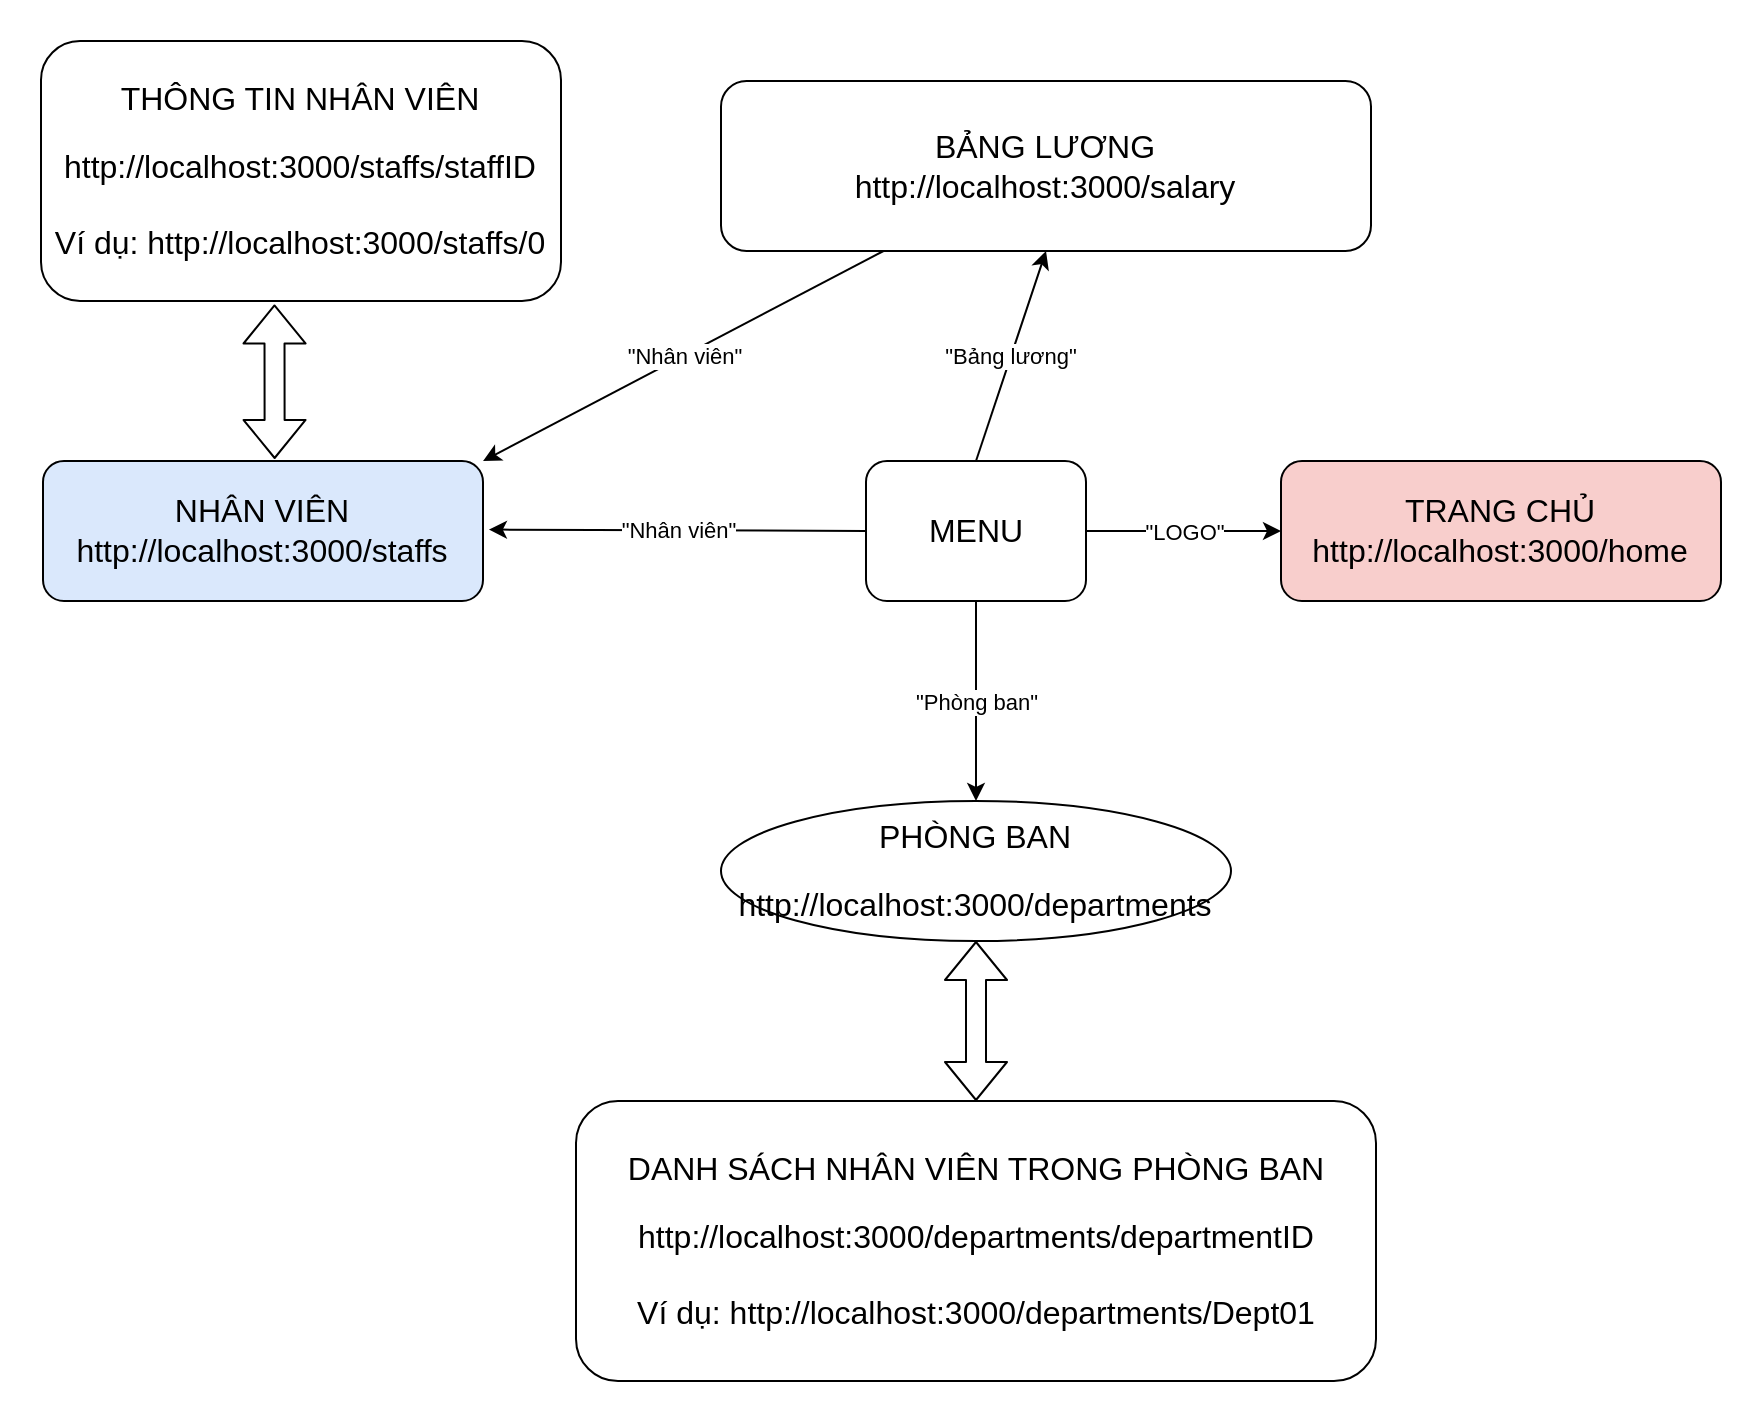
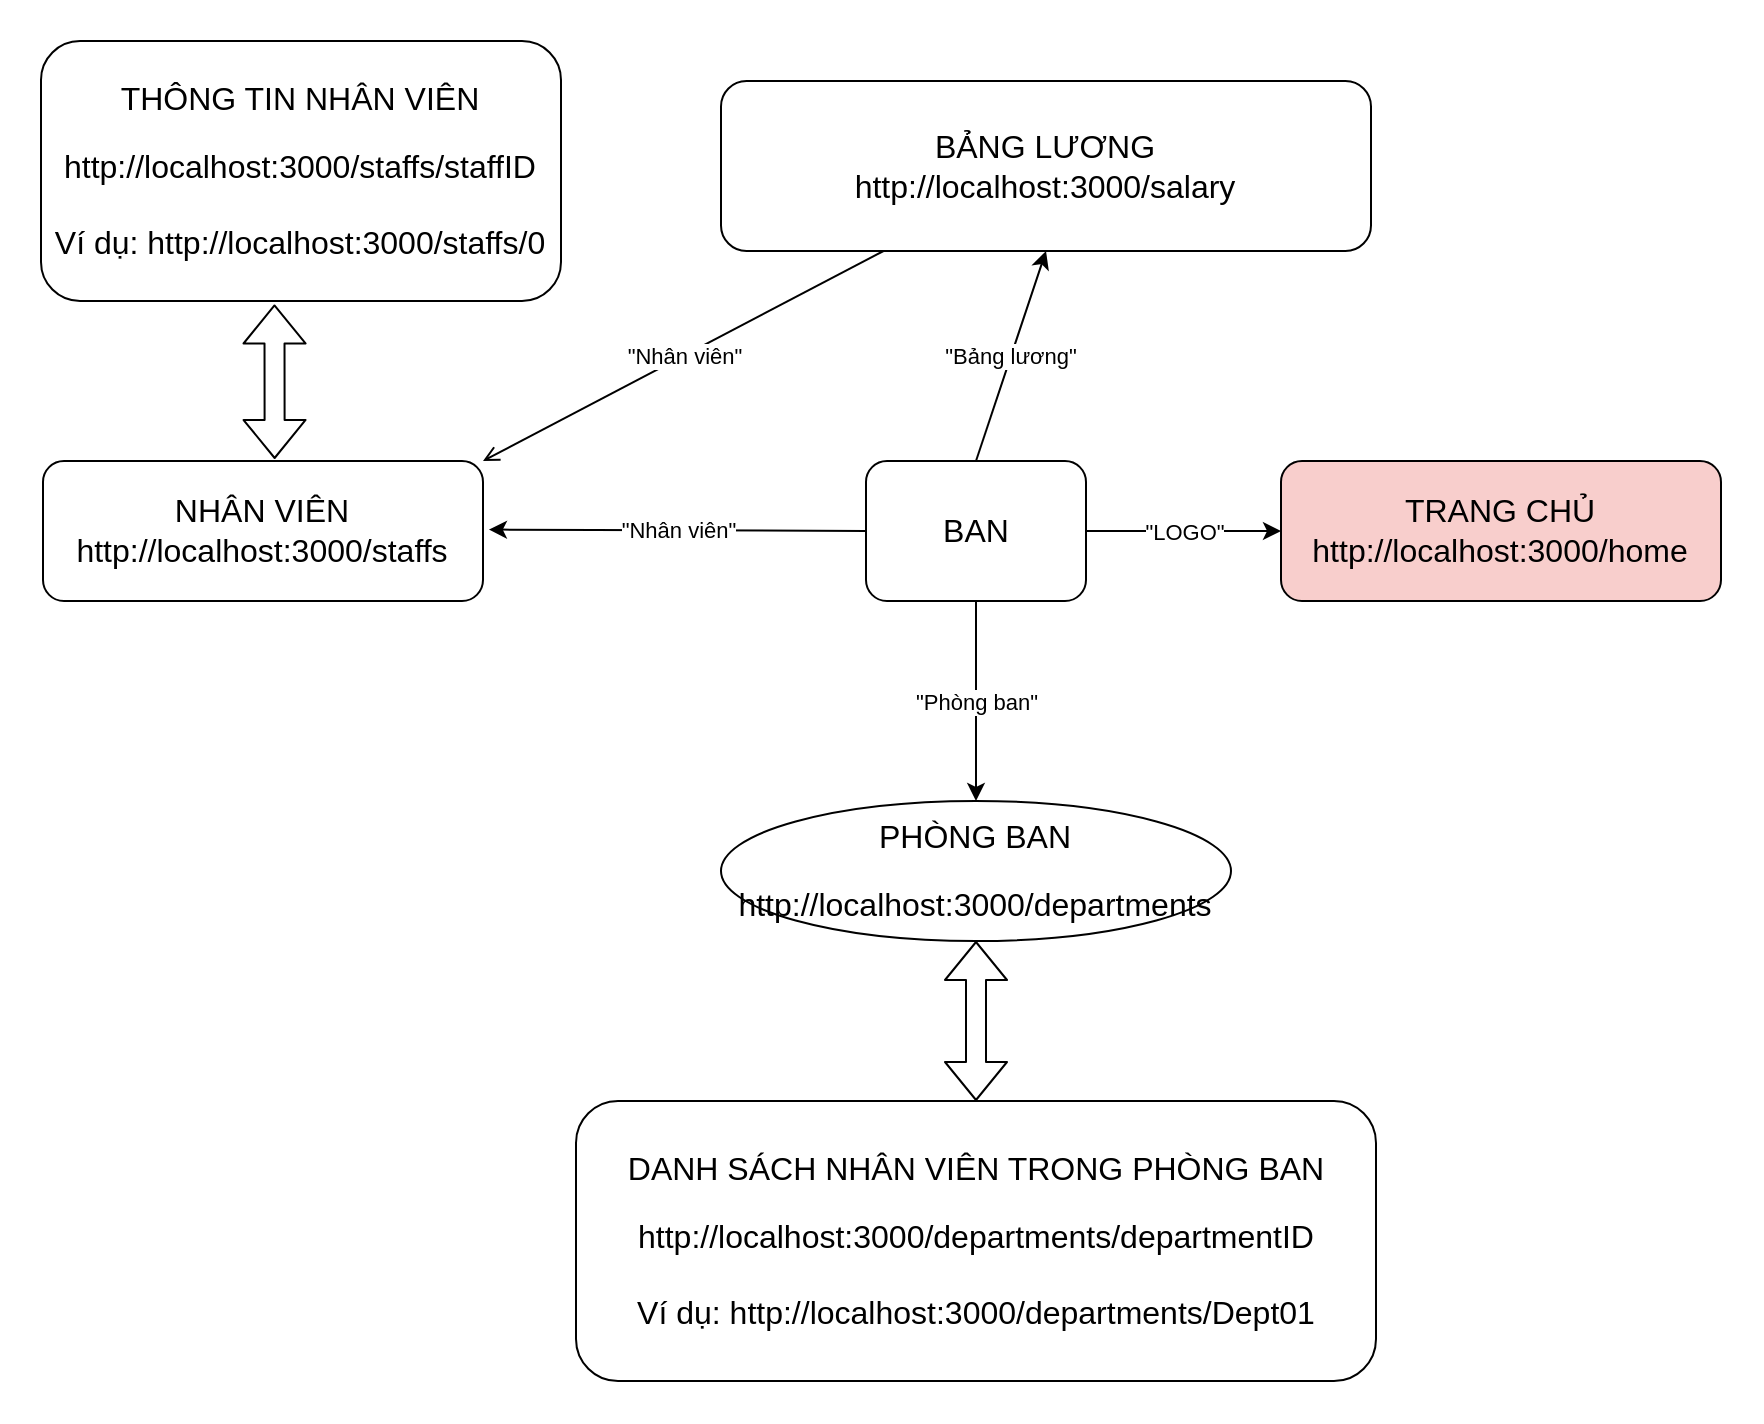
edge "BẢNG LƯƠNG http://localhost:3000/salary" -> "NHÂN VIÊN http://localhost:3000/staffs": arrowhead classic -> open
node "NHÂN VIÊN http://localhost:3000/staffs": fillcolor #dae8fc -> #ffffff
node "MENU": label "MENU" -> "BAN"
